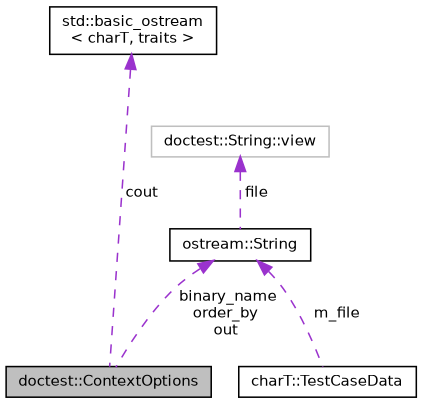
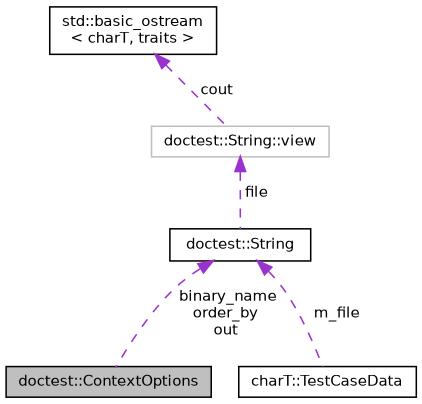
edge "doctest::ContextOptions" -> "std::basic_ostream < charT, traits >": now "doctest::String::view" -> "std::basic_ostream < charT, traits >"
node "ostream::String": label "ostream::String" -> "doctest::String"
